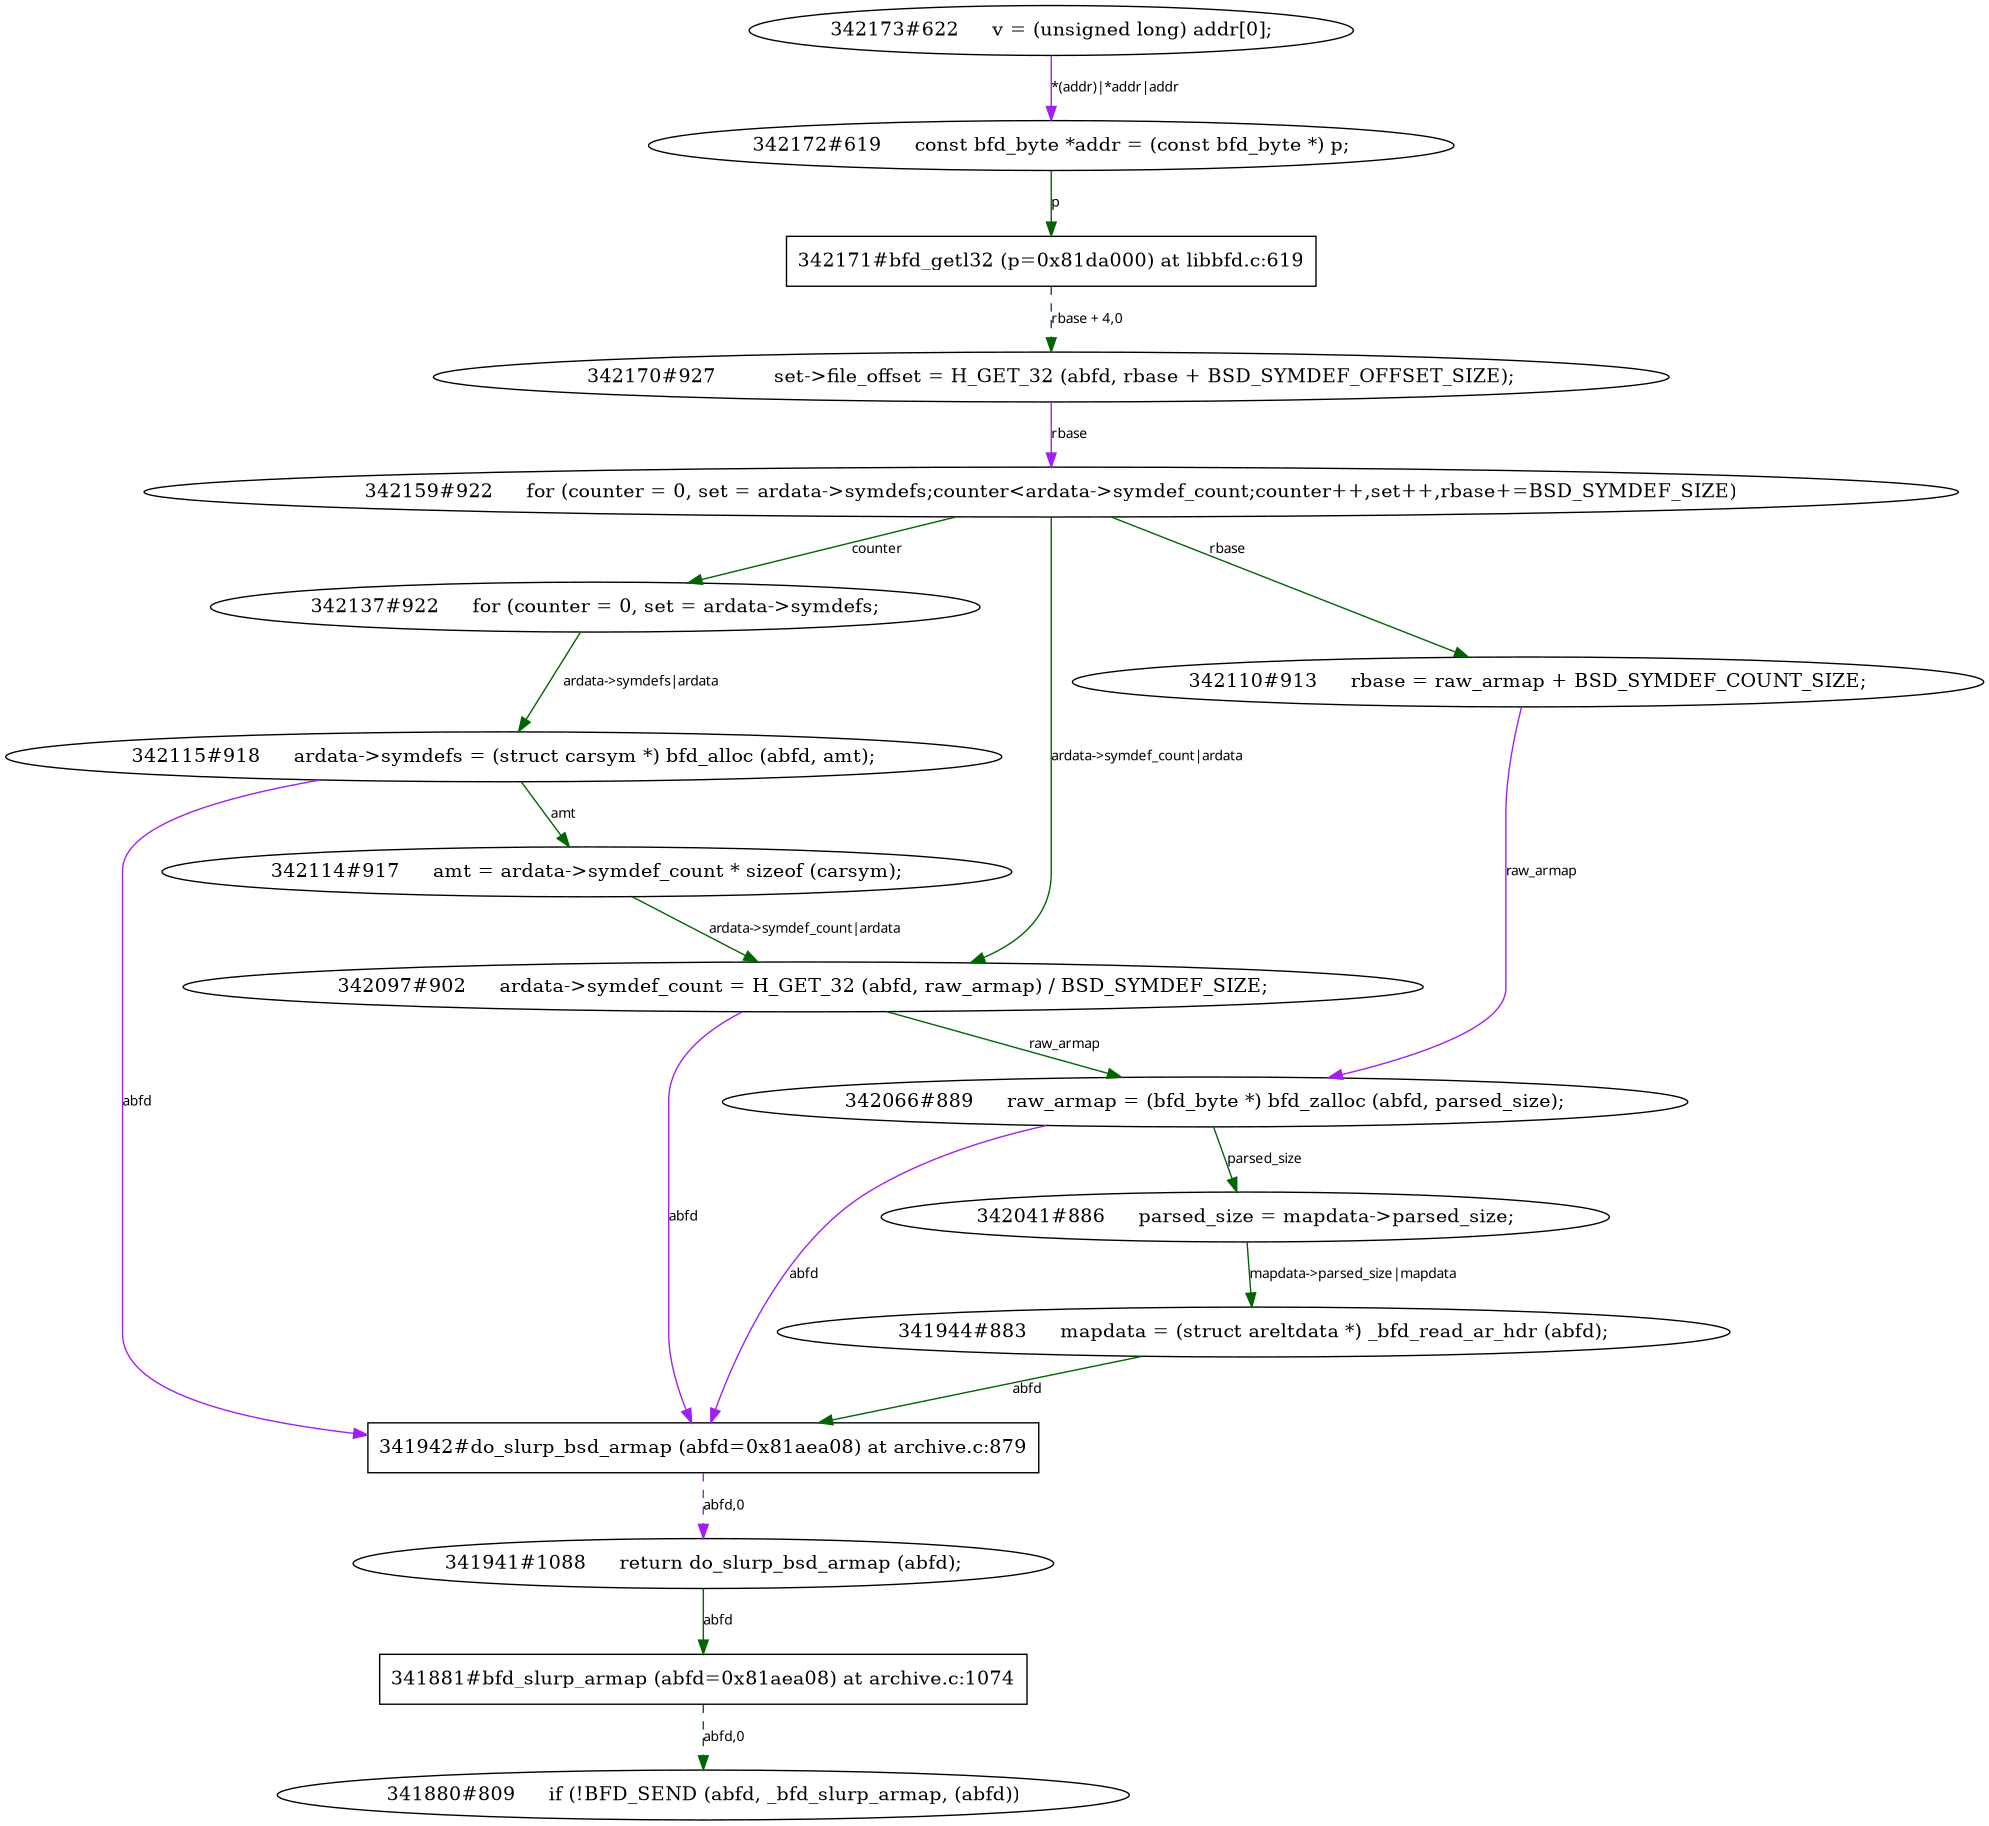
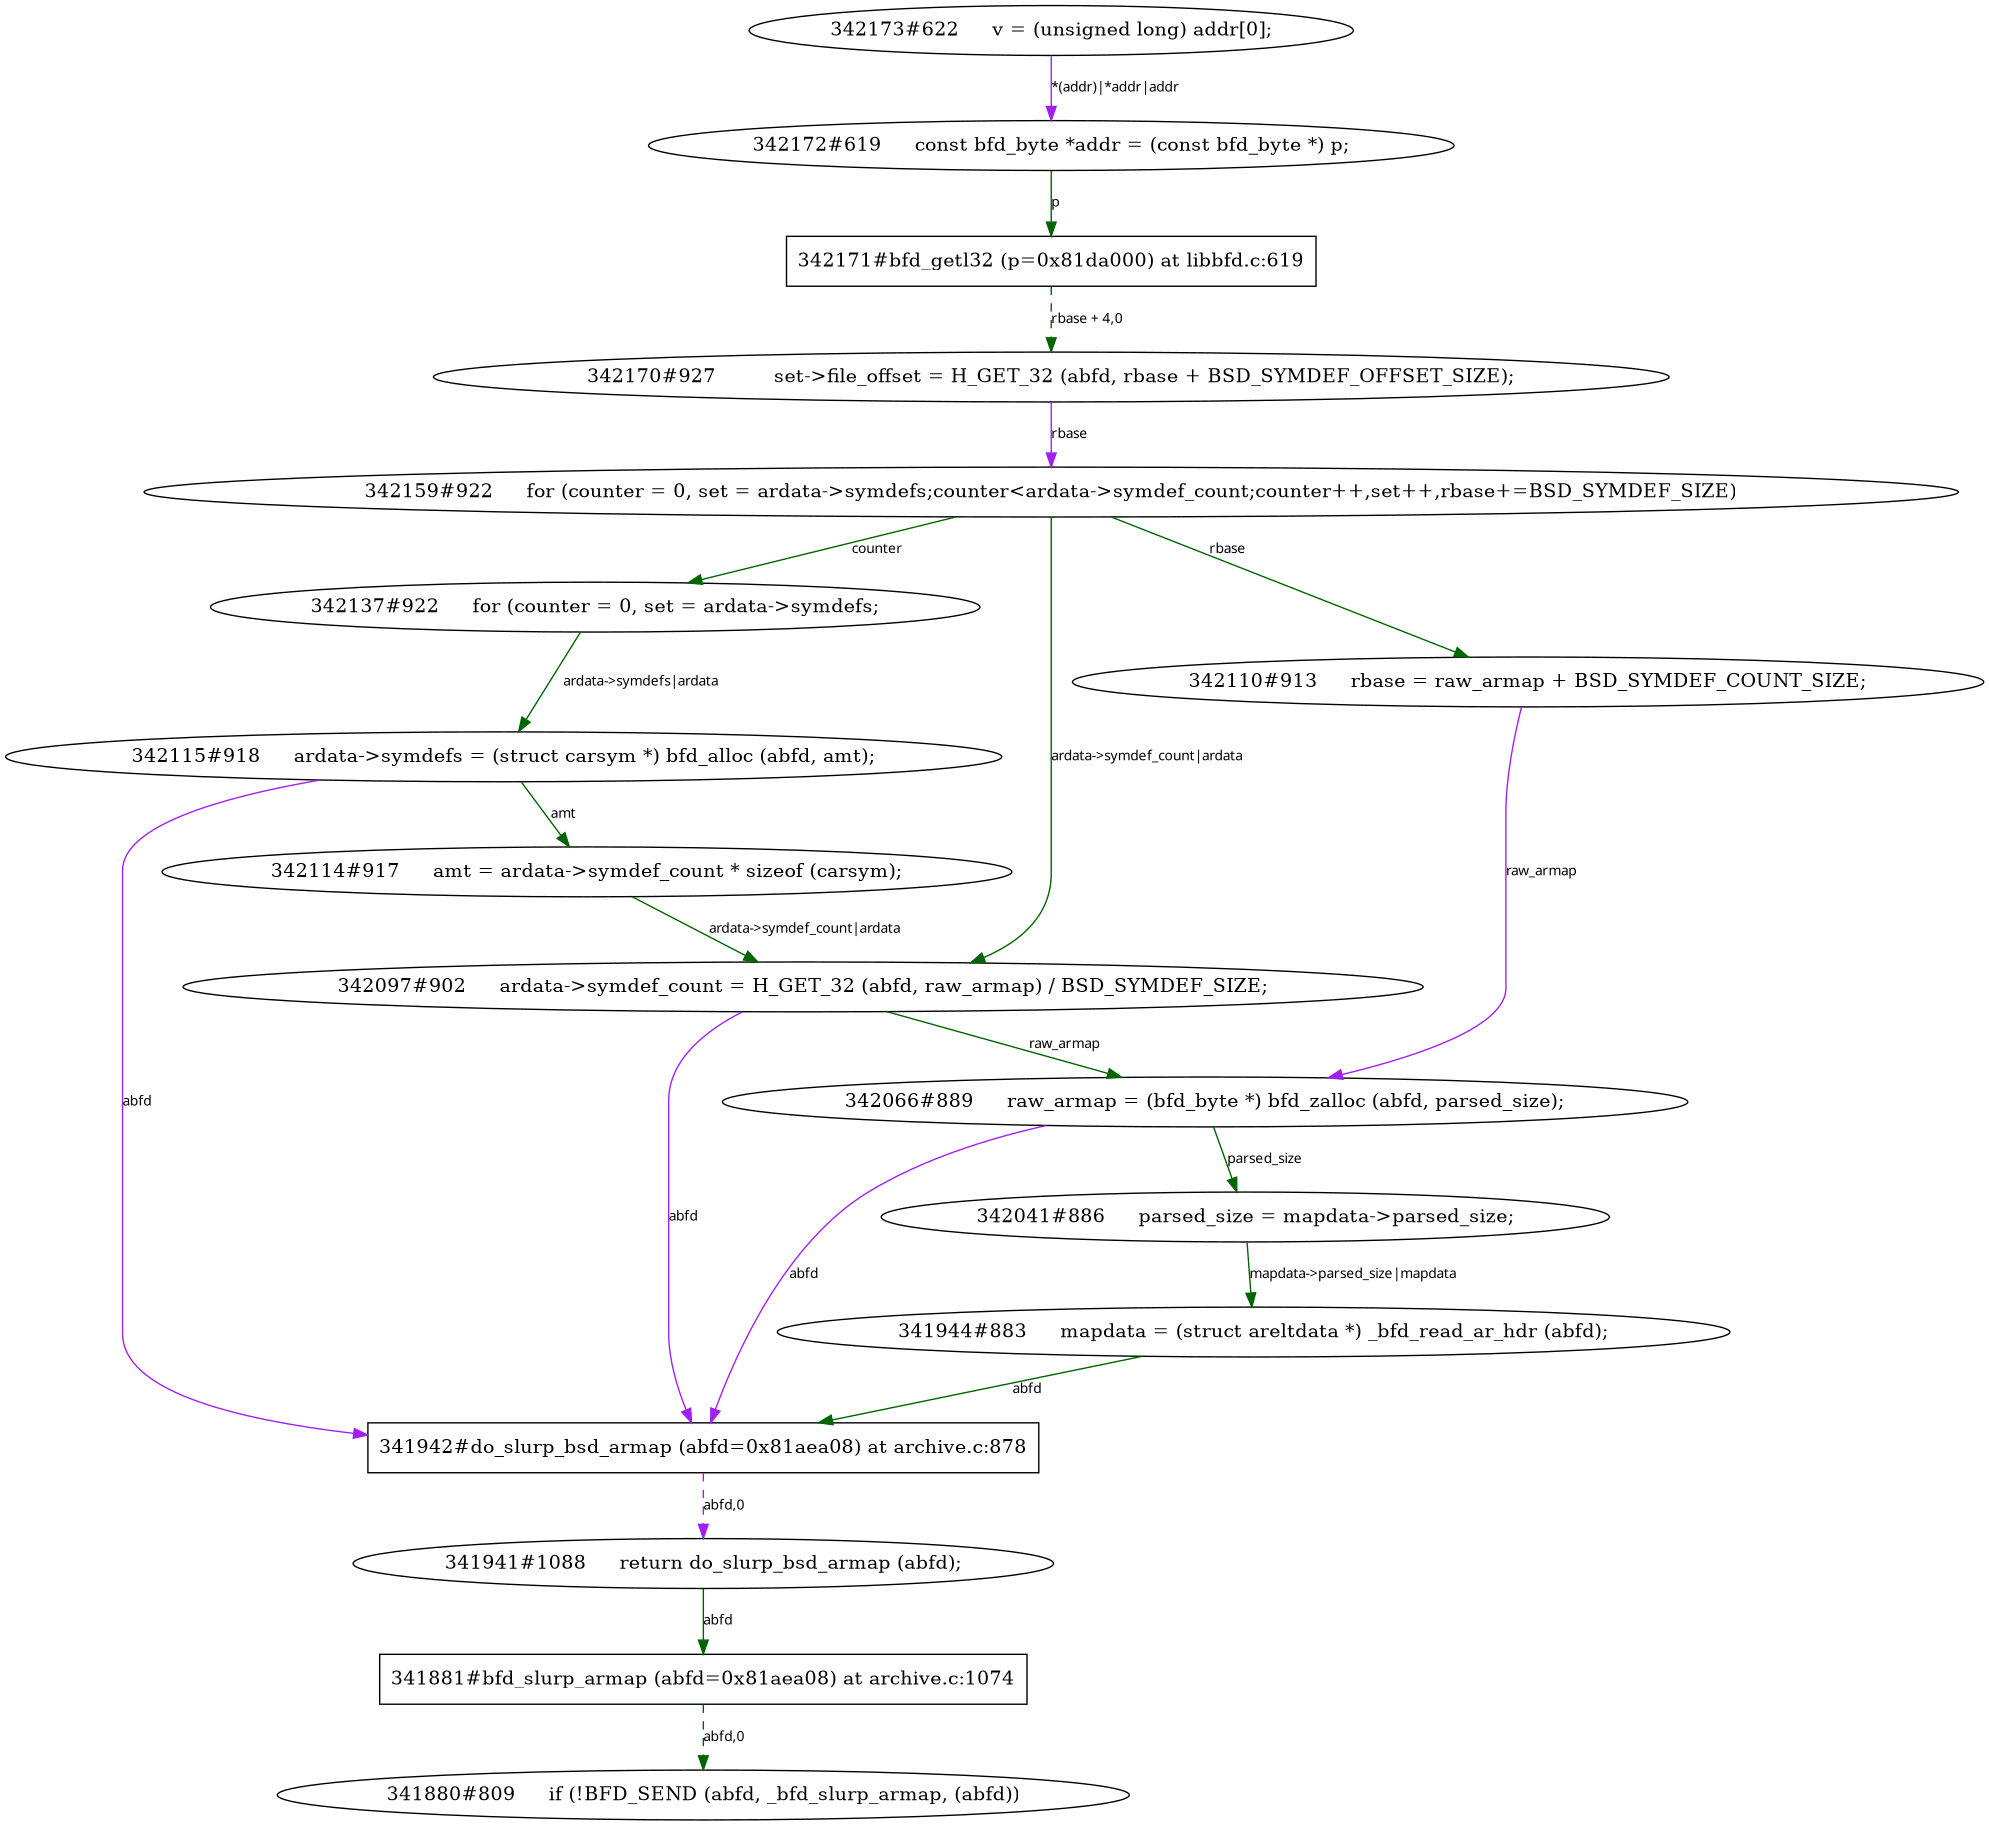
node "341942#do_slurp_bsd_armap (abfd=0x81aea08) at archive.c:879": label "341942#do_slurp_bsd_armap (abfd=0x81aea08) at archive.c:879" -> "341942#do_slurp_bsd_armap (abfd=0x81aea08) at archive.c:878"
